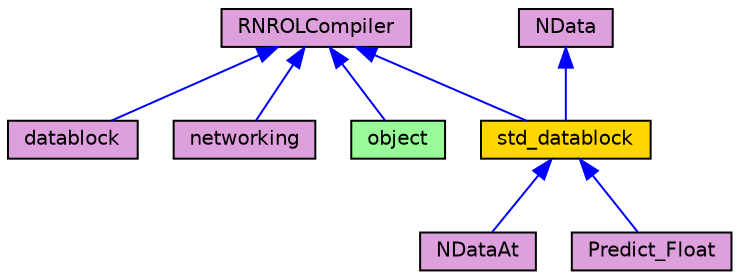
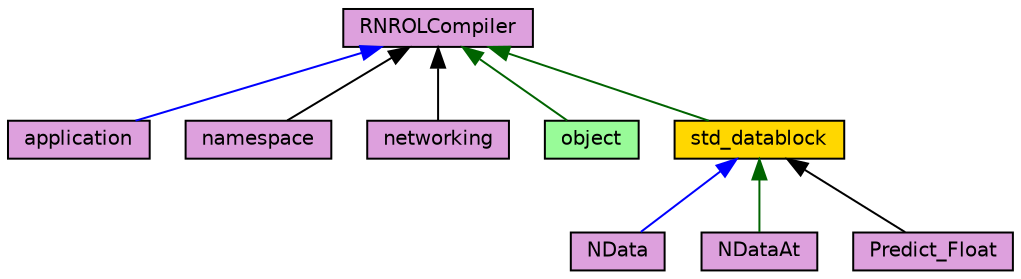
edge "std_datablock" -> "RNROLCompiler": color blue -> darkgreen
edge "networking" -> "RNROLCompiler": color blue -> black
edge "object" -> "RNROLCompiler": color blue -> darkgreen
edge "std_datablock" -> "NData": reversed
node "datablock": label "datablock" -> "application"
node "namespace": added
edge "NDataAt" -> "std_datablock": color blue -> darkgreen
edge "Predict_Float" -> "std_datablock": color blue -> black
